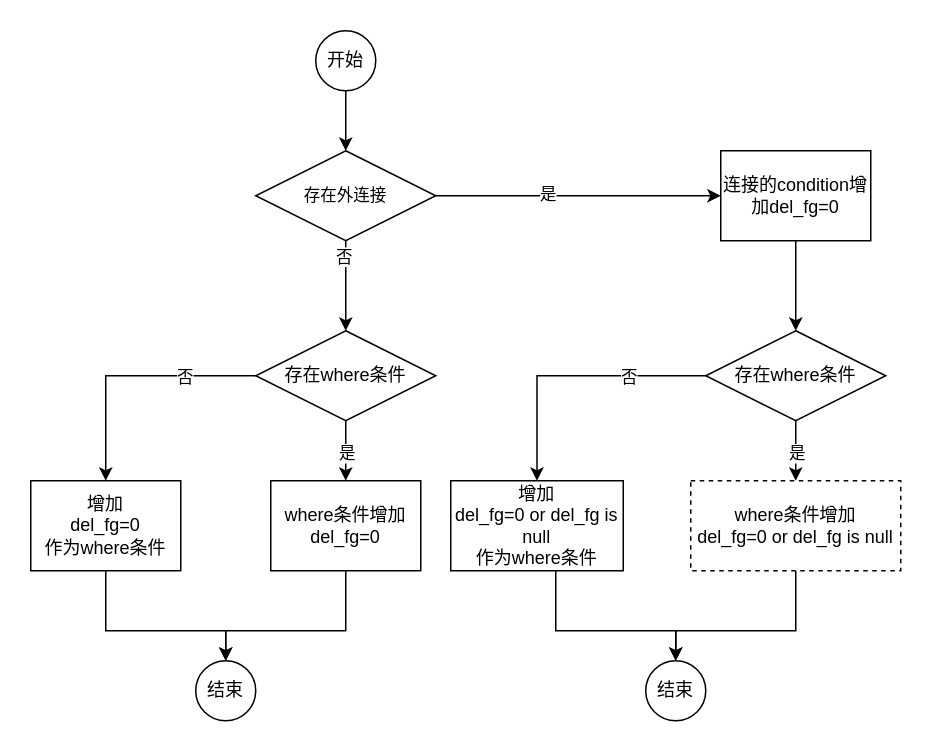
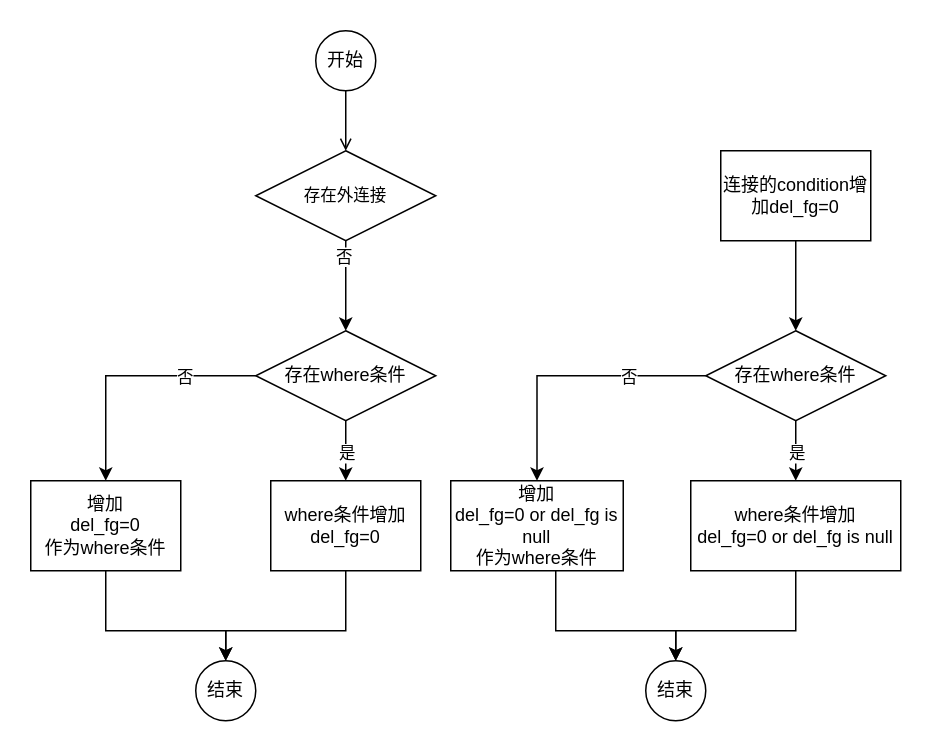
edge "开始" -> "存在外连接": arrowhead classic -> open
edge "存在外连接" -> "连接的condition增加del_fg=0": removed, label "是"
node "where条件增加 del_fg=0 or del_fg is null": style dashed -> solid
